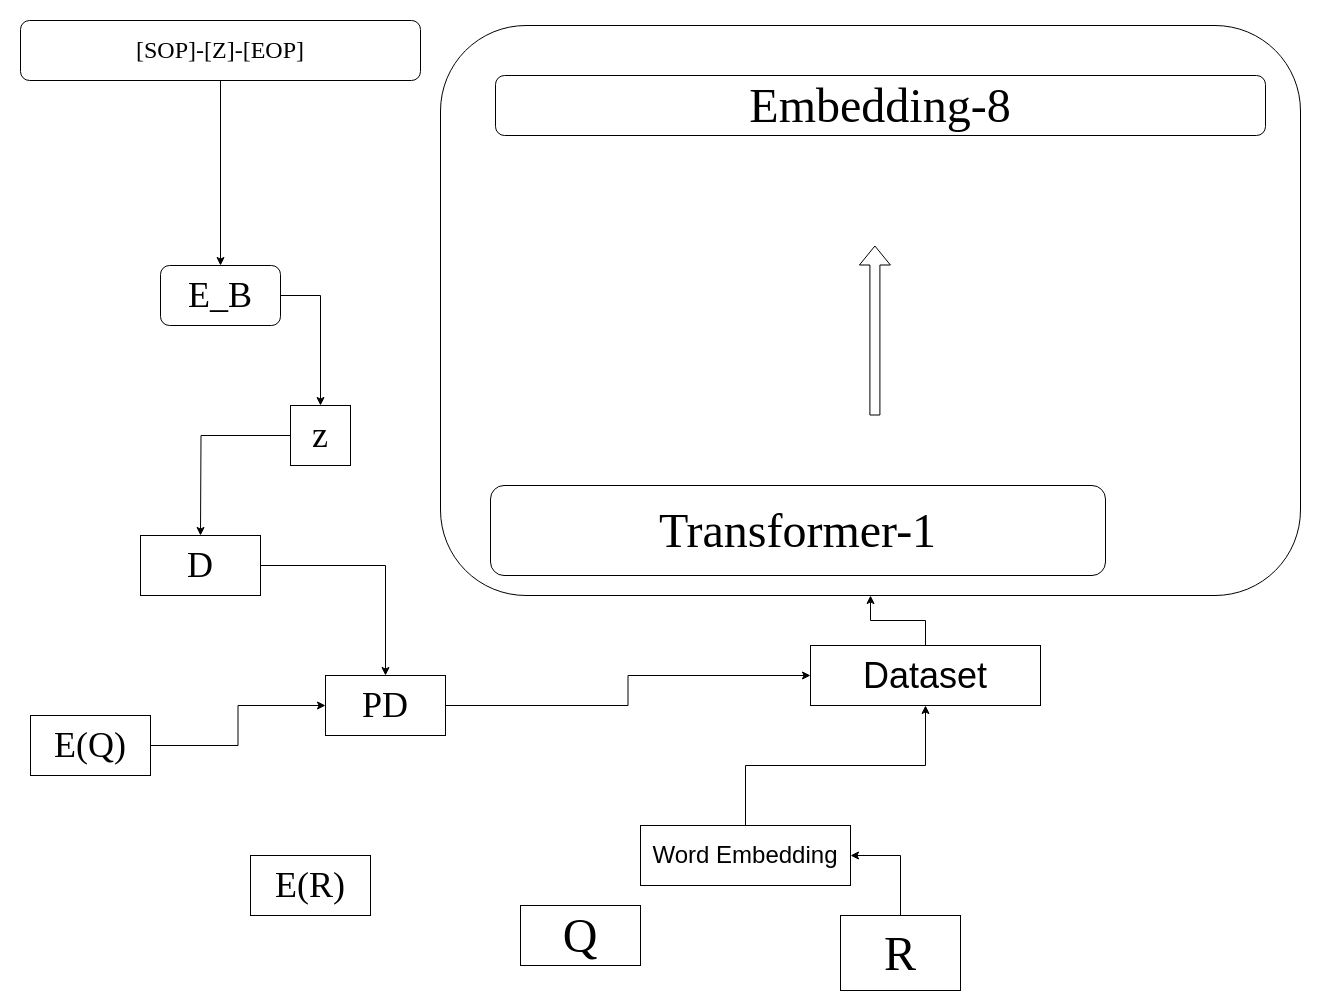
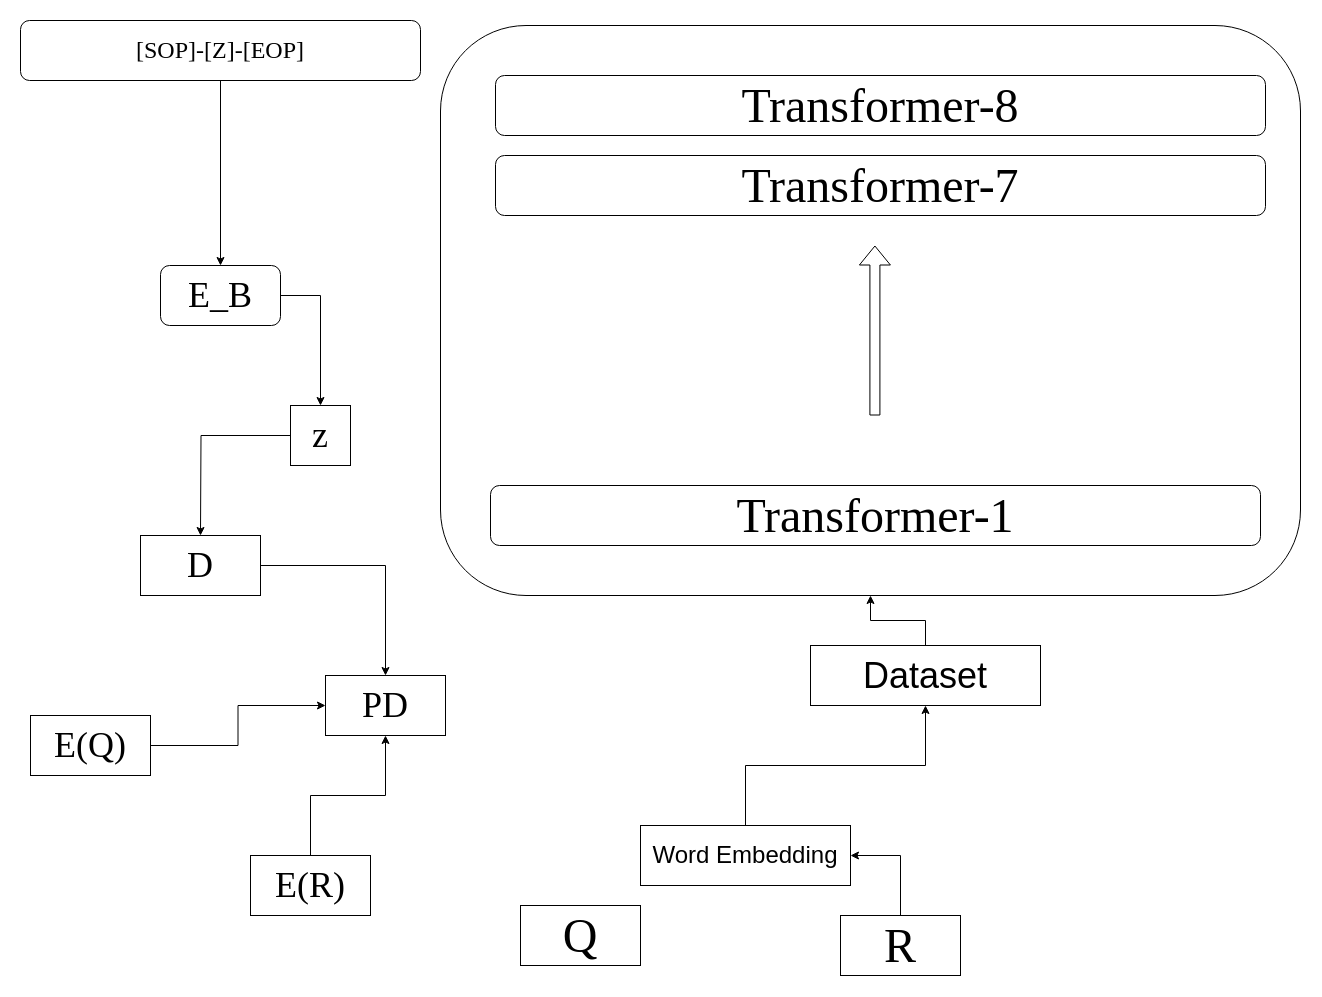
node "Embedding-8": label "Embedding-8" -> "Transformer-8"
node "Transformer-7": added
node "Transformer-1": size 615x90 -> 770x60
edge "PD" -> "Dataset": removed
edge "E(R)" -> "PD": added
node "R": size 120x75 -> 120x60
